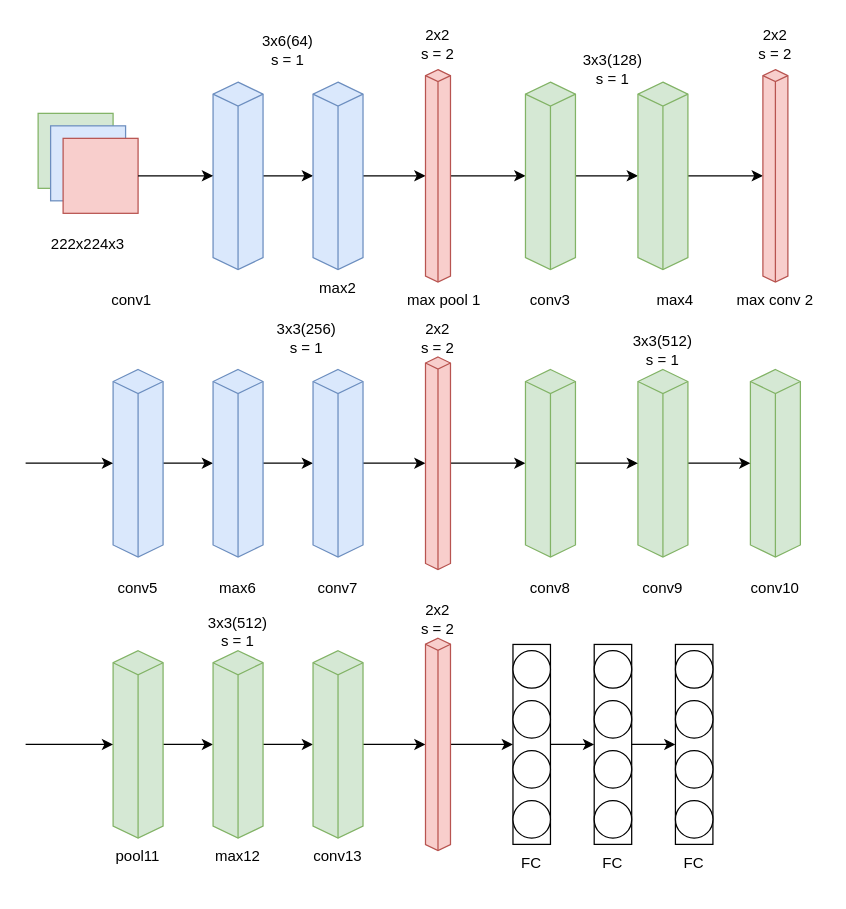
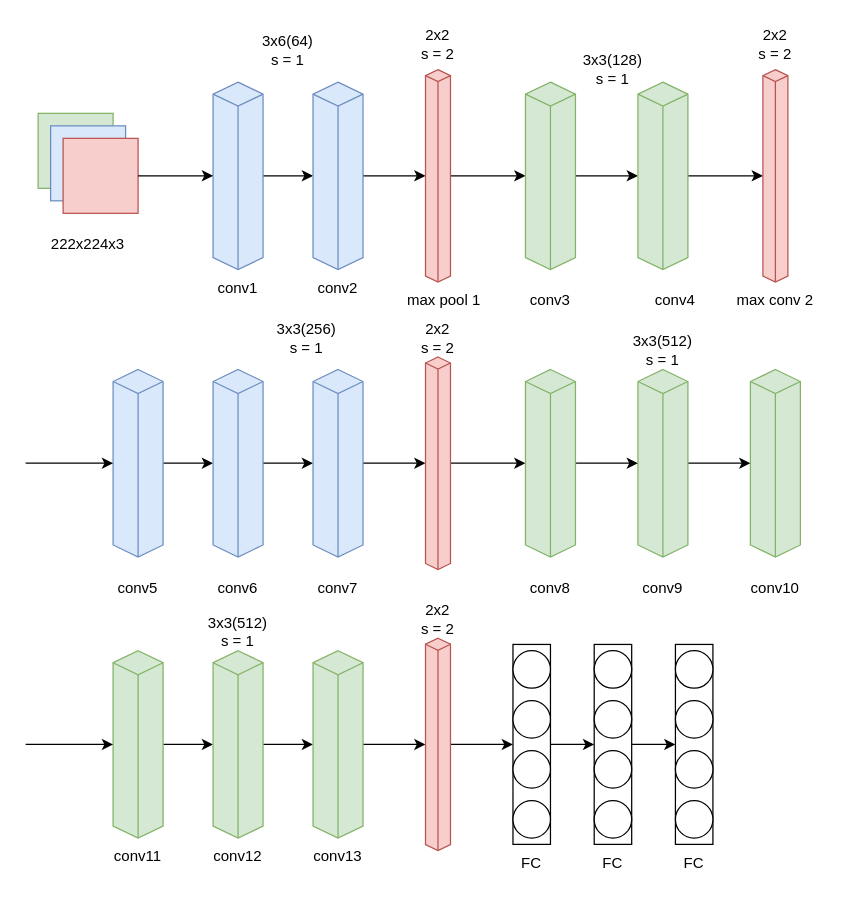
node "max2": label "max2" -> "conv2"
node "conv1": moved (132, 301) -> (238, 288)
node "max4": label "max4" -> "conv4"
node "max6": label "max6" -> "conv6"
node "pool11": label "pool11" -> "conv11"
node "max12": label "max12" -> "conv12"
